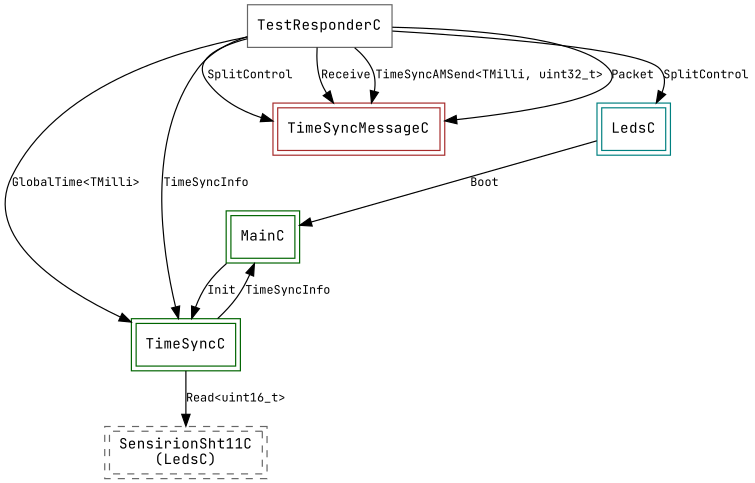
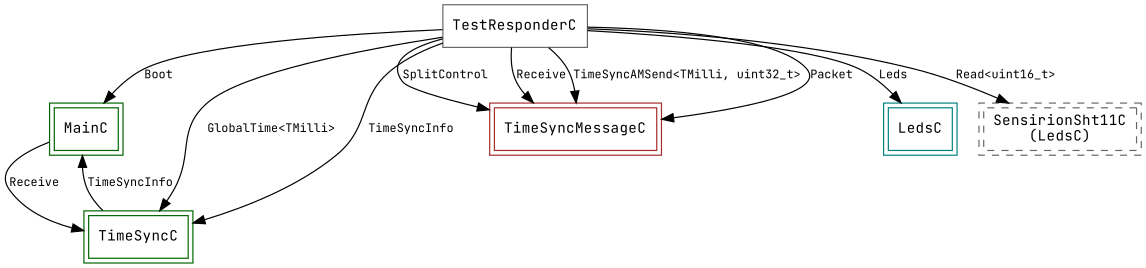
edge "TestResponderC" -> "LedsC": label "SplitControl" -> "Leds"
edge "LedsC" -> "MainC": now "TestResponderC" -> "MainC"
edge "MainC" -> "TimeSyncC": label "Init" -> "Receive"
edge "TimeSyncC" -> "SensirionSht11C (LedsC)": now "TestResponderC" -> "SensirionSht11C (LedsC)"
